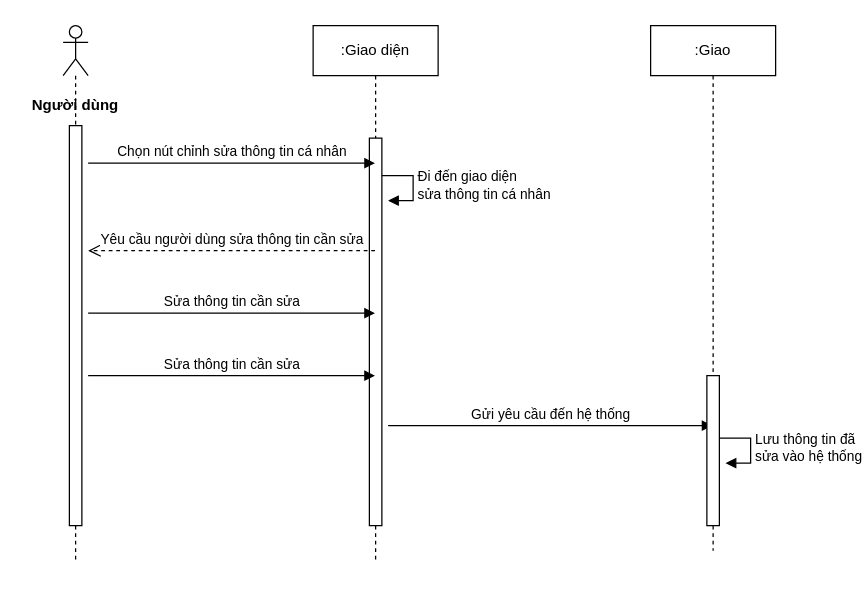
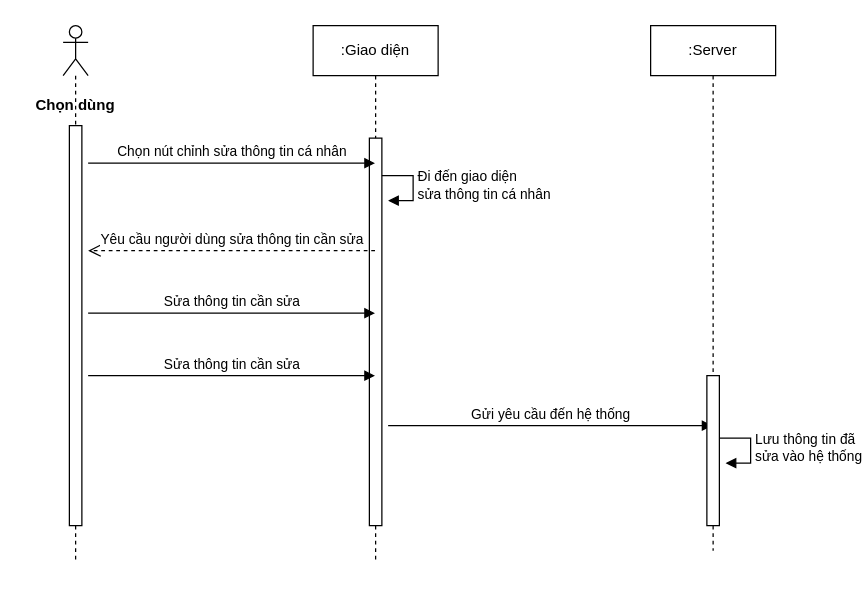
node ":Giao": label ":Giao" -> ":Server"
node "Người dùng": label "Người dùng" -> "Chọn dùng"
